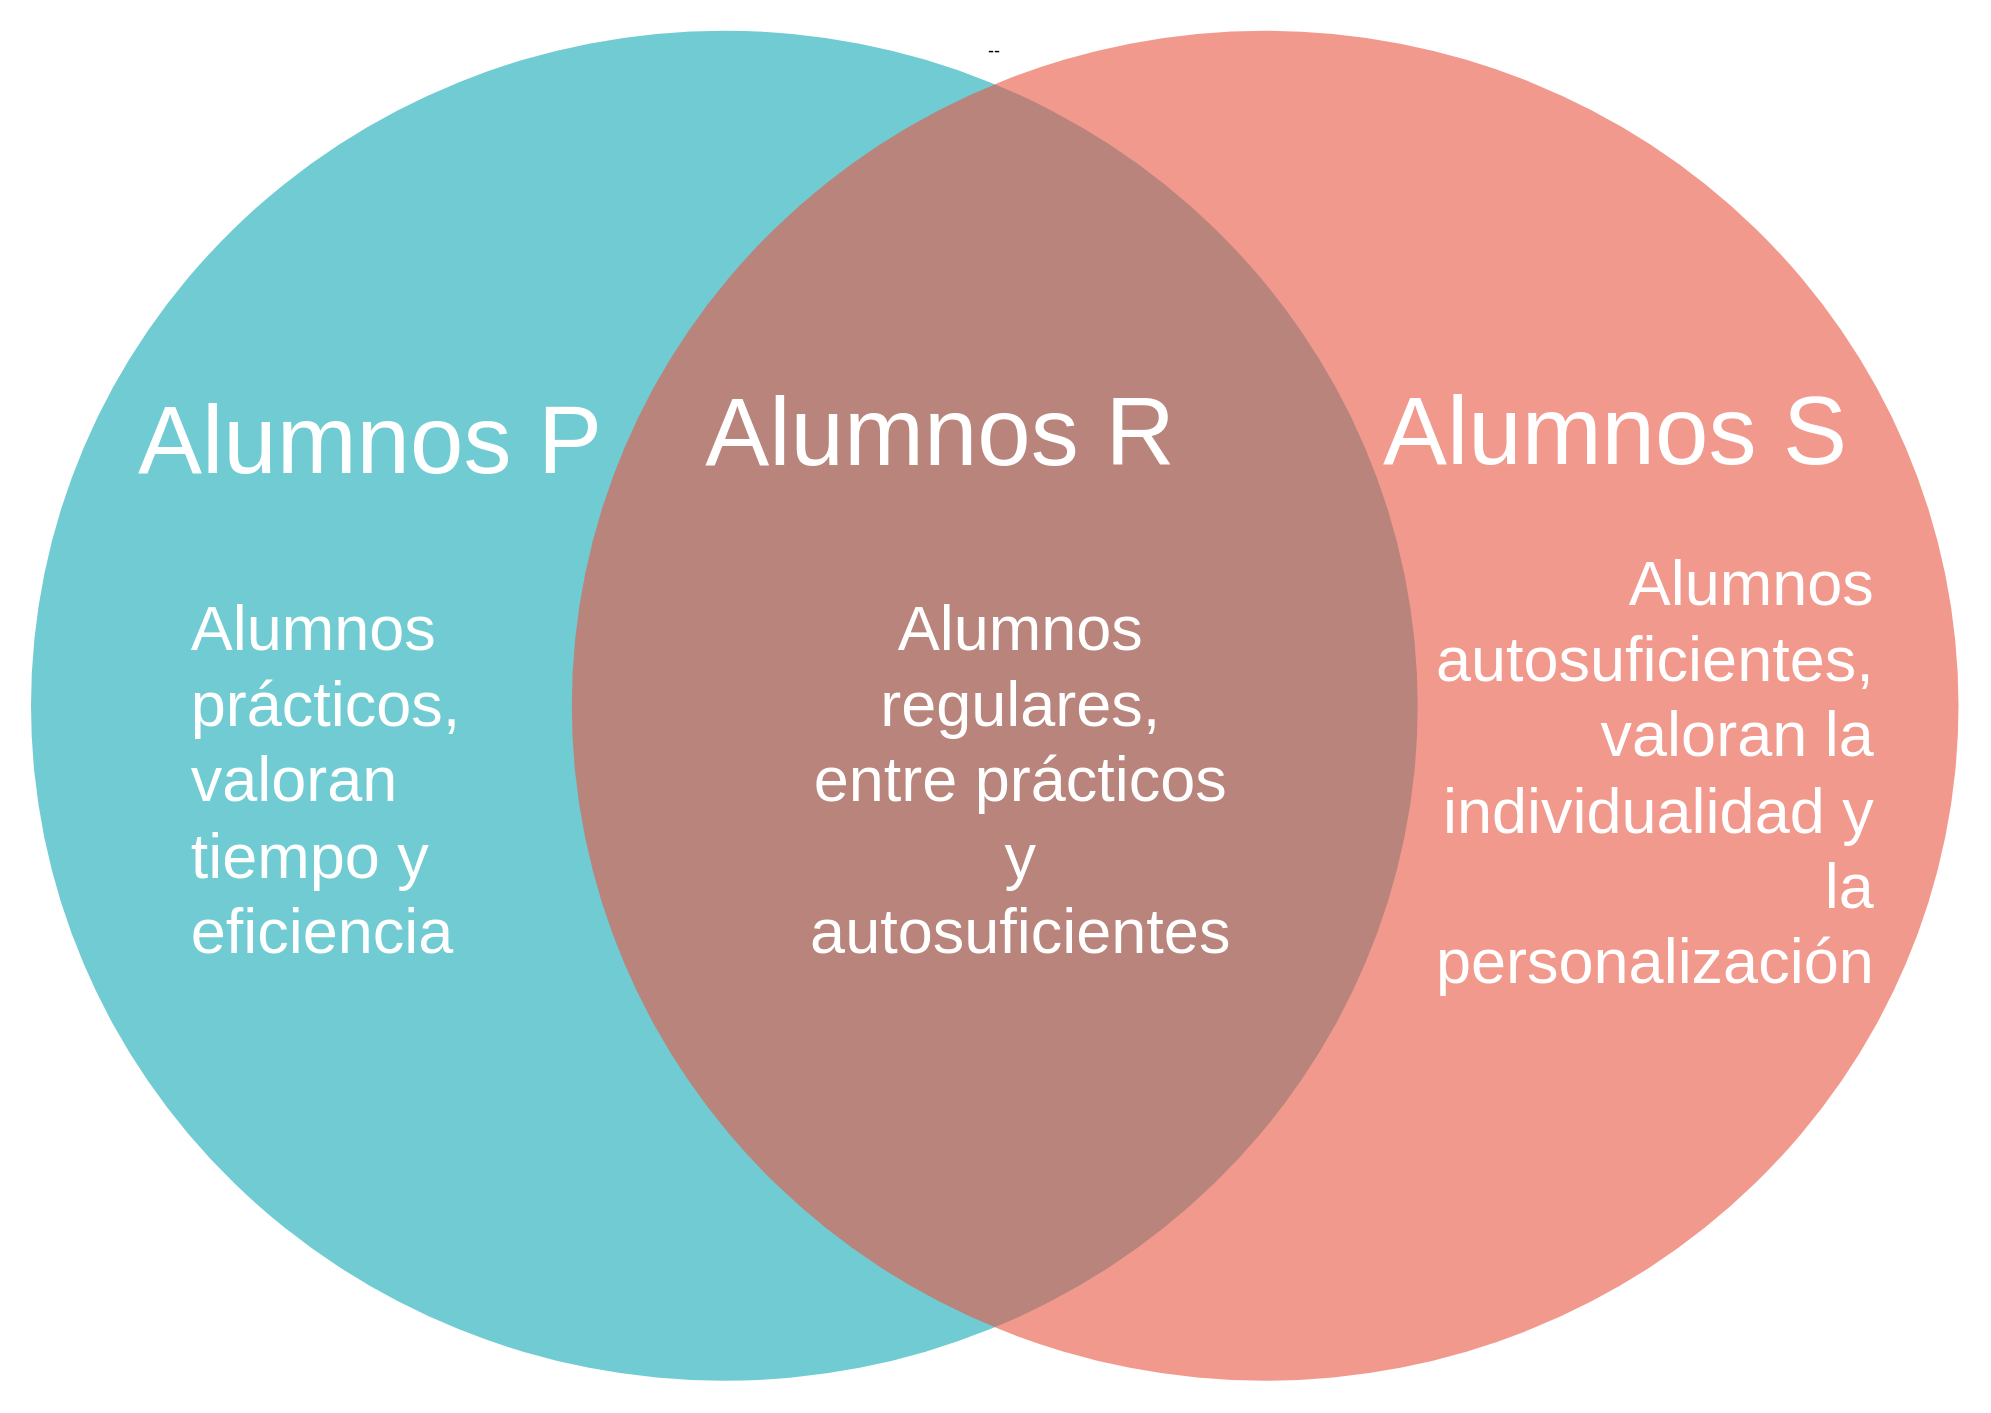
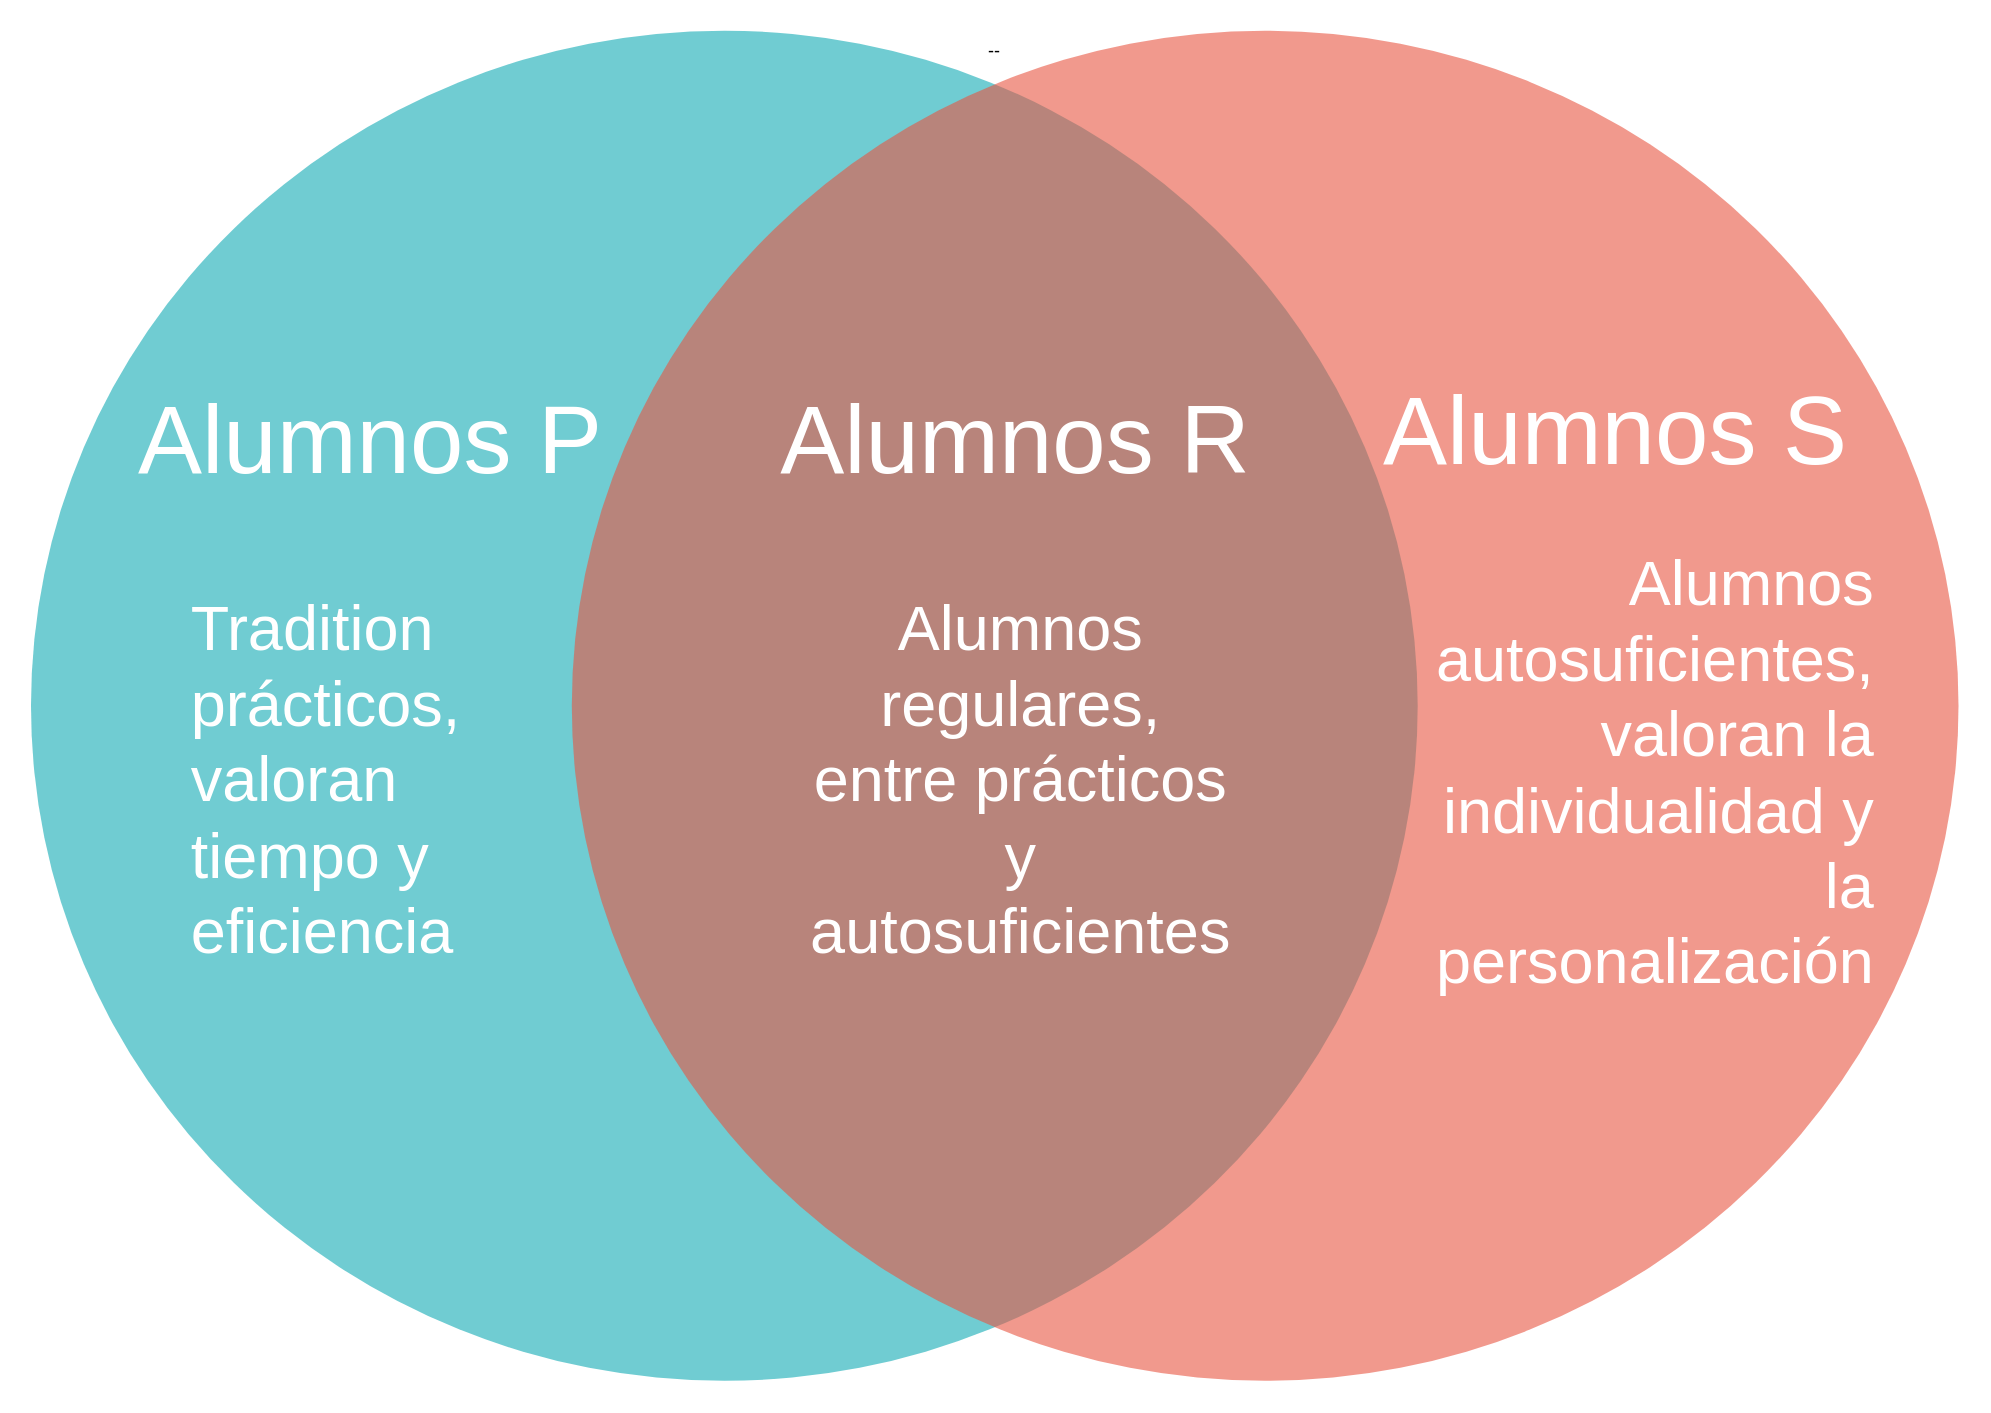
node "Alumnos R": moved (939, 433) -> (1014, 440)
node "Alumnos prácticos, valoran tiempo y eficiencia": label "Alumnos prácticos, valoran tiempo y eficiencia" -> "Tradition prácticos, valoran tiempo y eficiencia"
